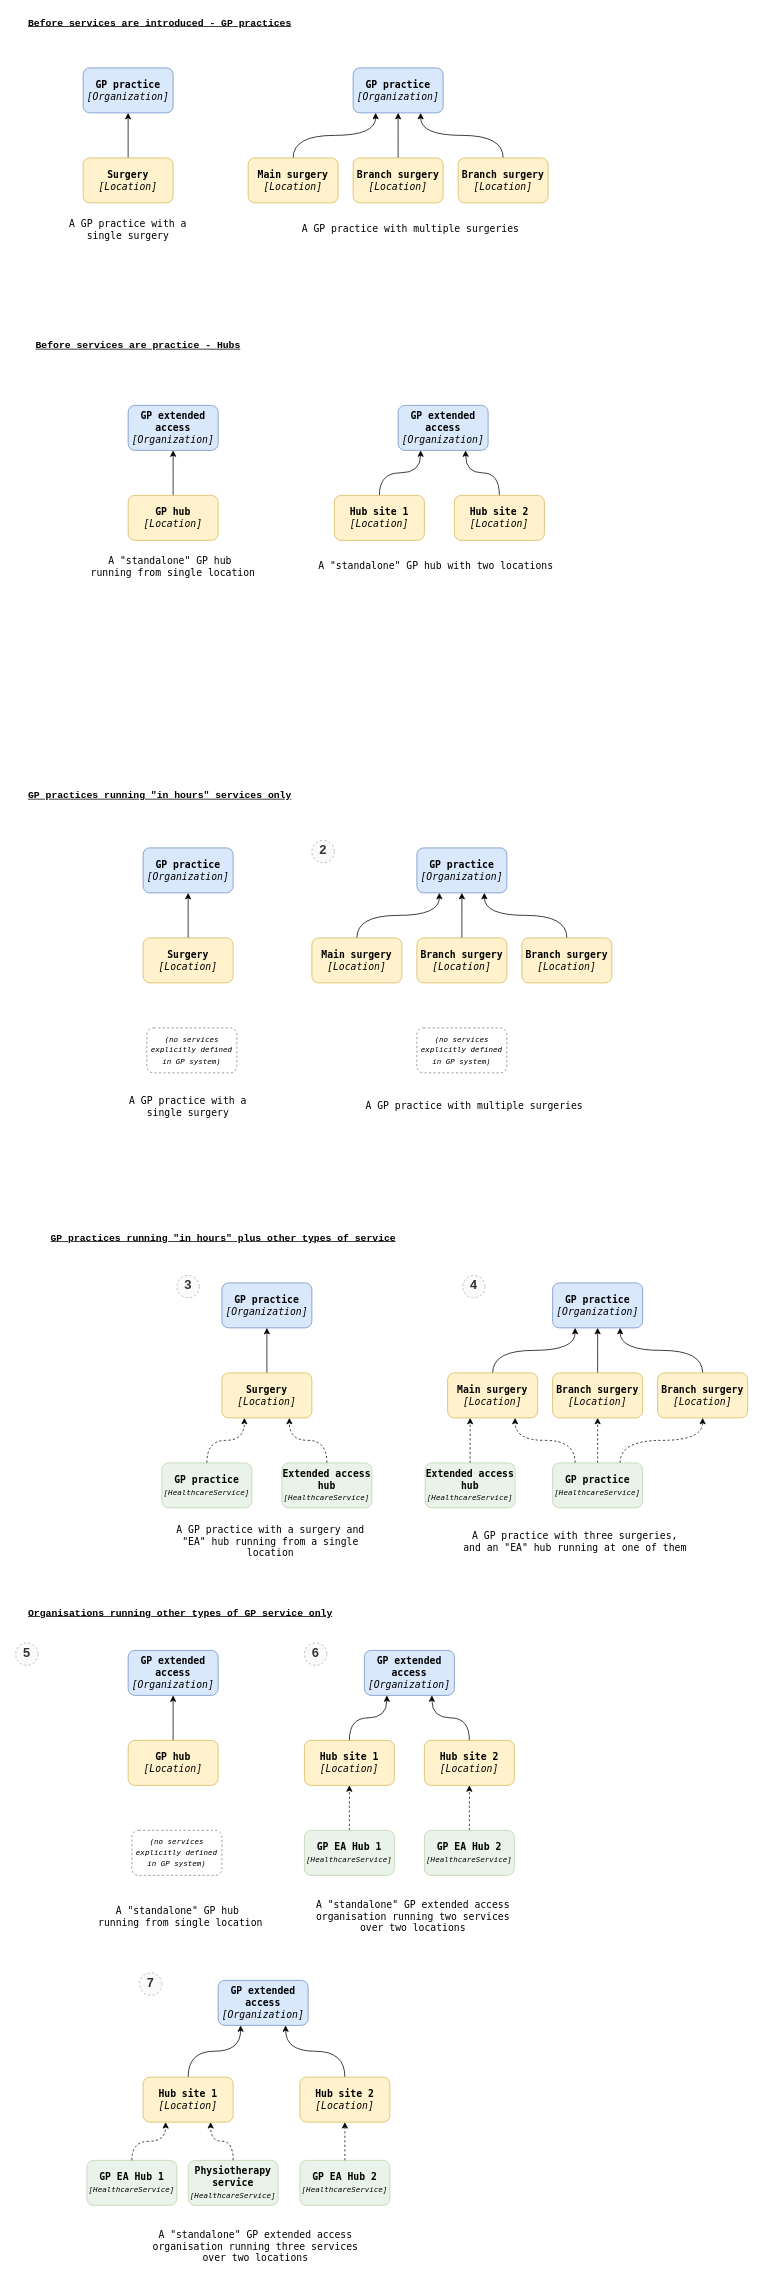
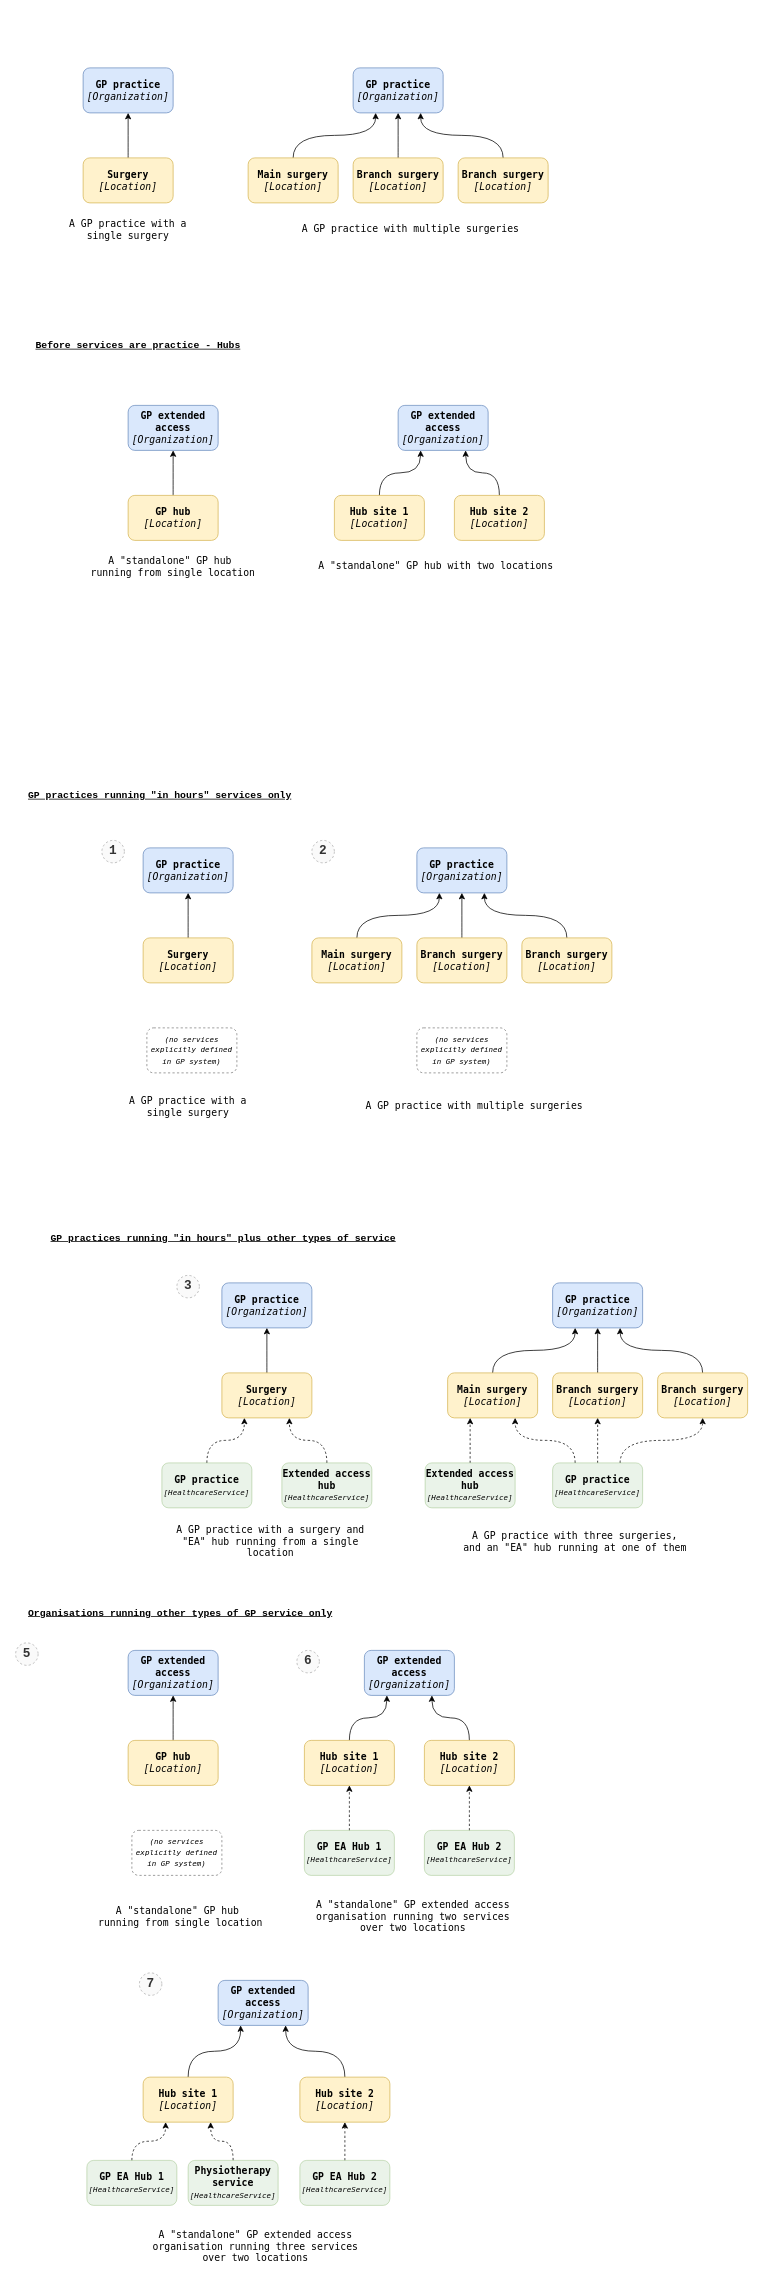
node "Before services are introduced - GP practices": removed
node "1": added
node "4": removed
node "6": moved (315, 1654) -> (308, 1662)
